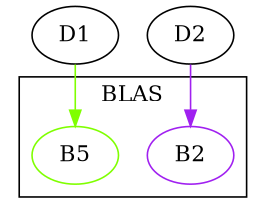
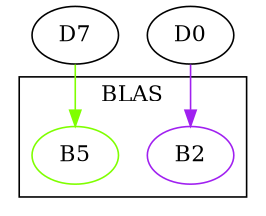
node "D1": label "D1" -> "D7"
node "D2": label "D2" -> "D0"
